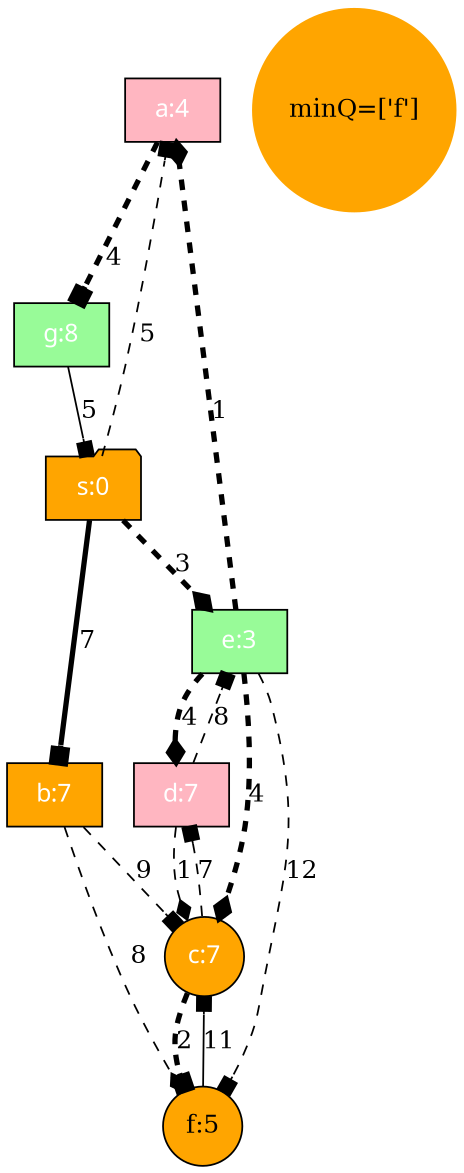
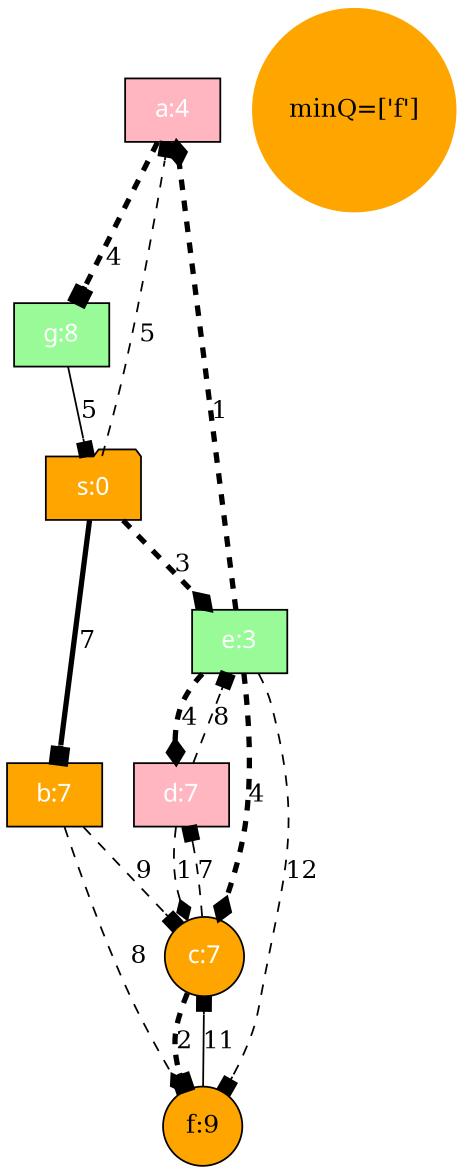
node "f:5": label "f:5" -> "f:9"
